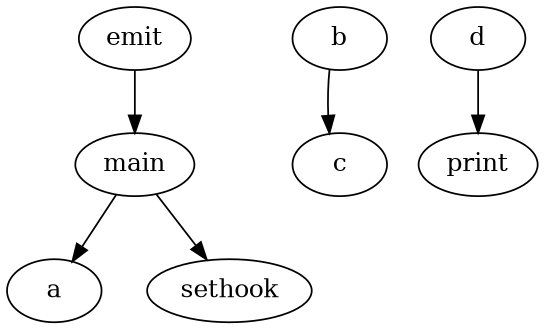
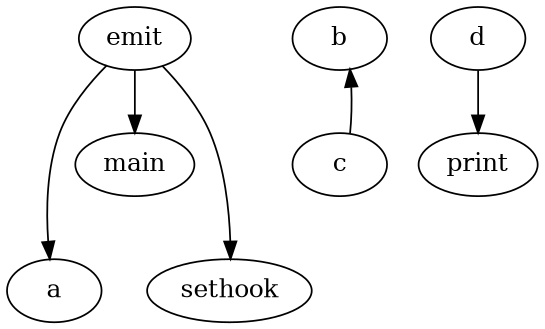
edge "b" -> "c": reversed
edge "main" -> "sethook": now "emit" -> "sethook"
edge "main" -> "a": now "emit" -> "a"
